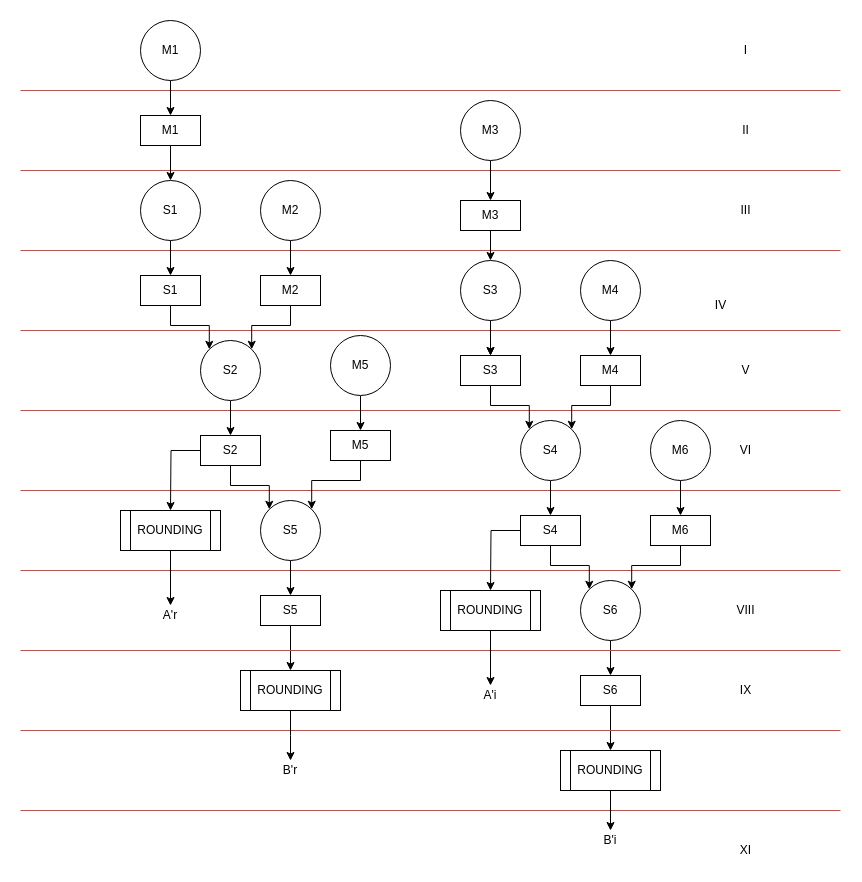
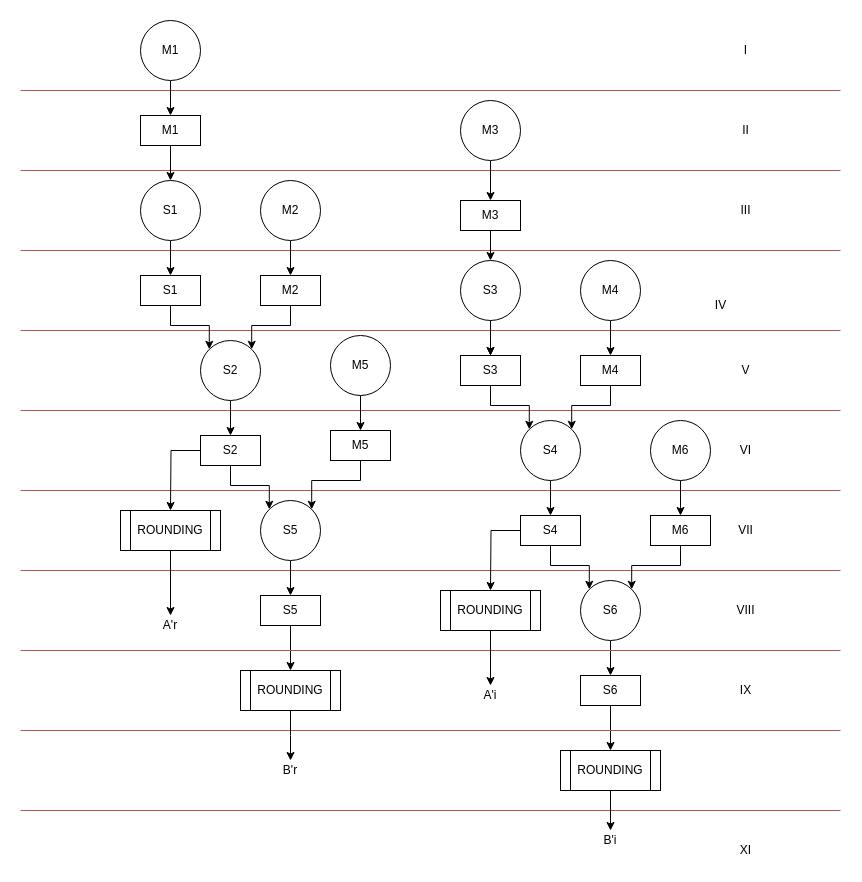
node "VII": added
node "A'r": moved (171, 616) -> (171, 626)
